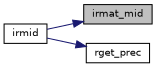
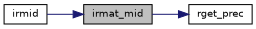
edge "irmid" -> "rget_prec": now "irmat_mid" -> "rget_prec"
